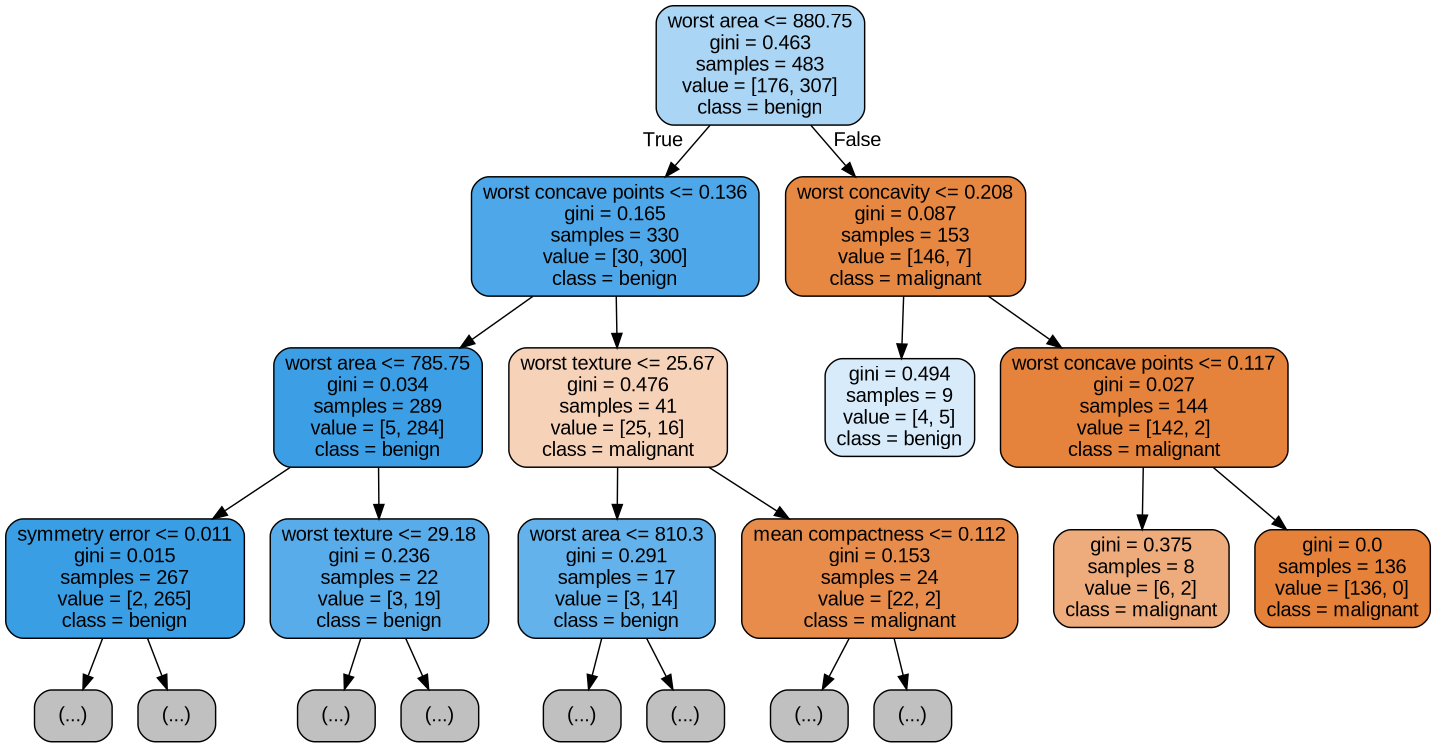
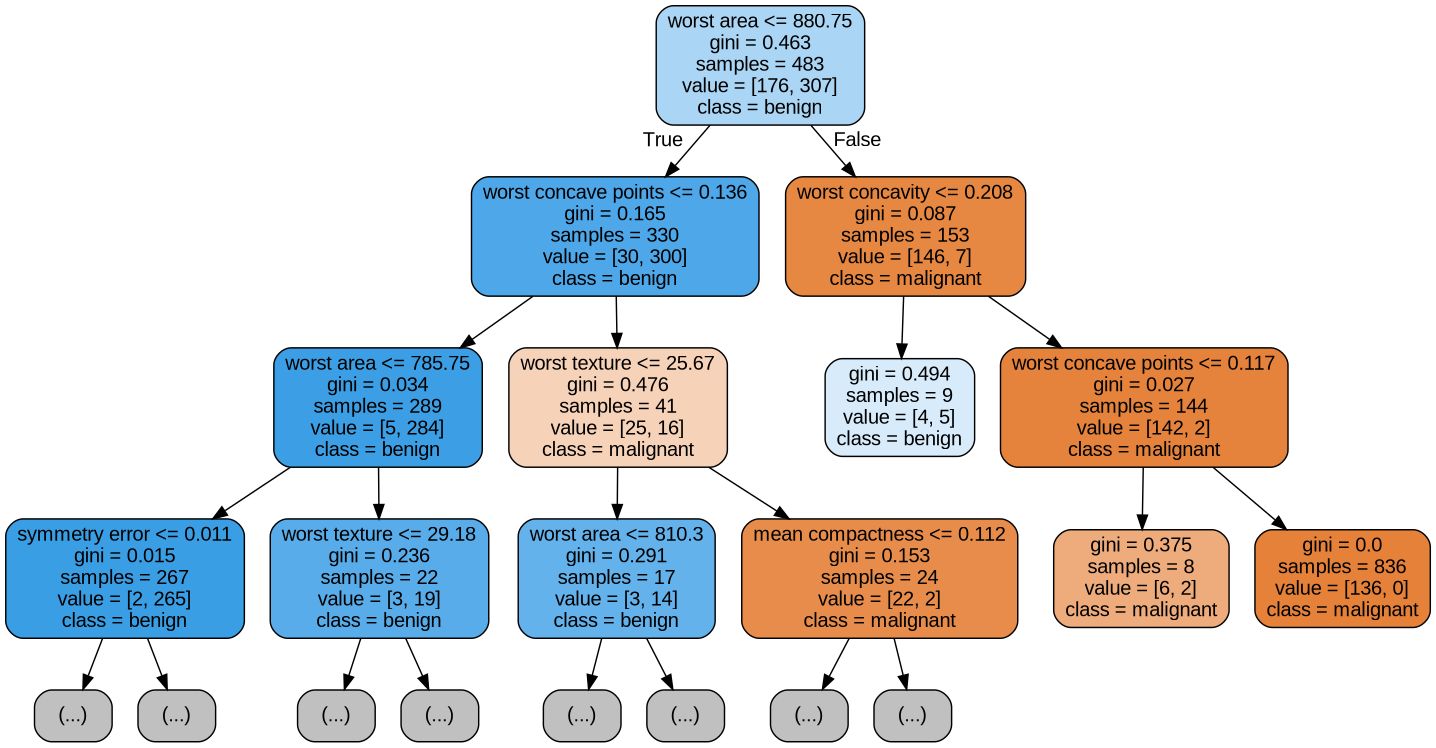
node "gini = 0.0 samples = 136 value = [136, 0] class = malignant": label "gini = 0.0 samples = 136 value = [136, 0] class = malignant" -> "gini = 0.0 samples = 836 value = [136, 0] class = malignant"
